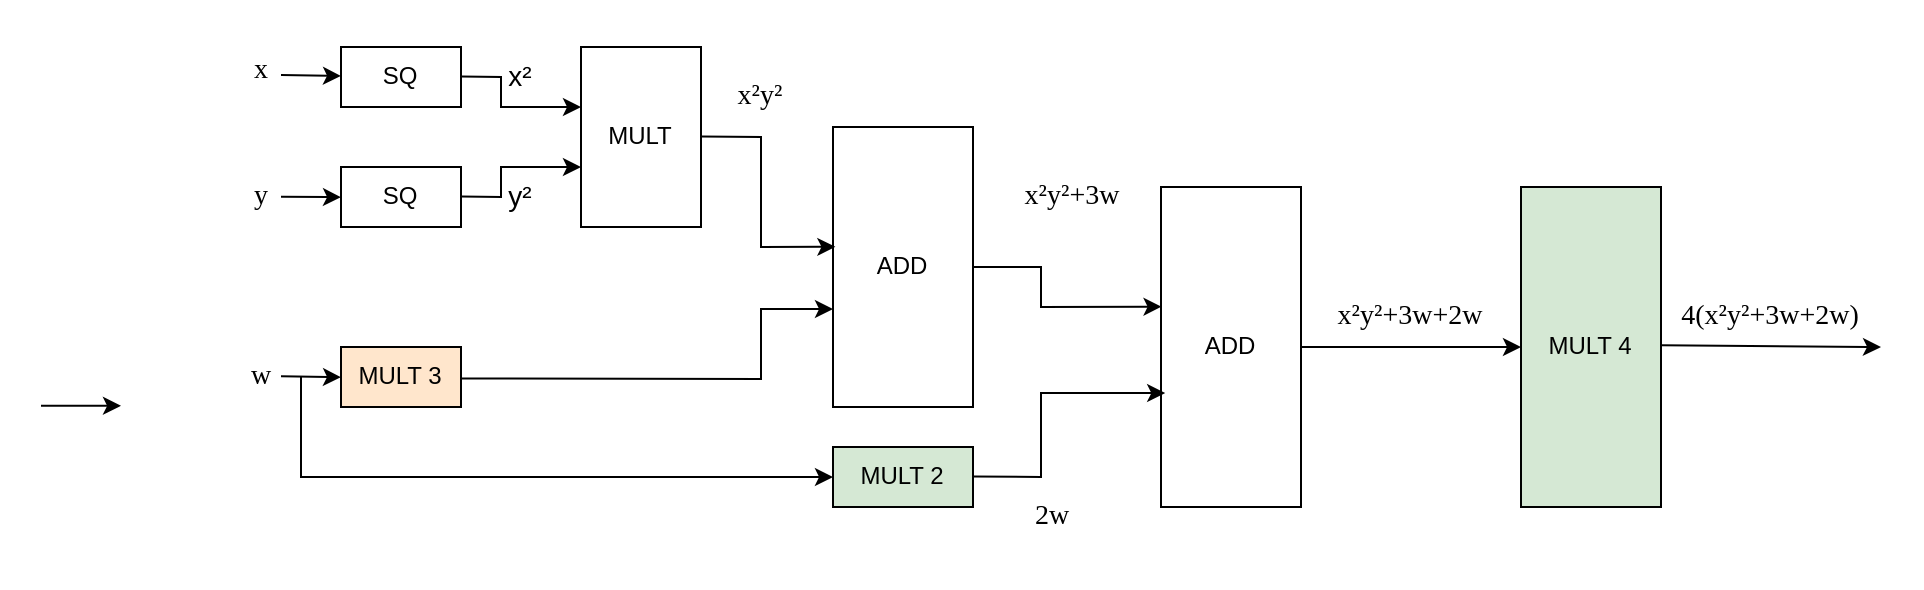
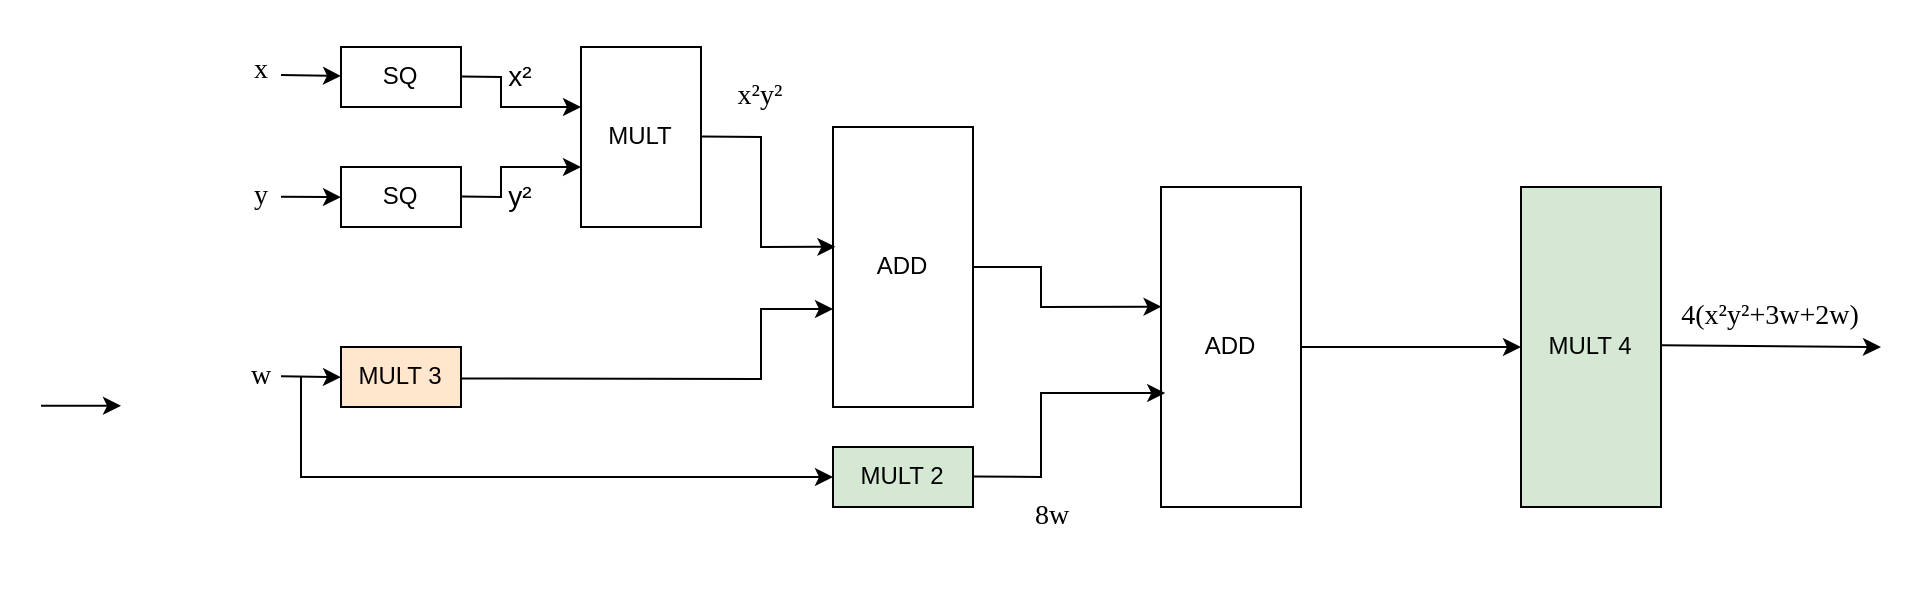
node "x²y²+3w": removed
node "x²y²+3w+2w": removed
node "2w": label "2w" -> "8w"
